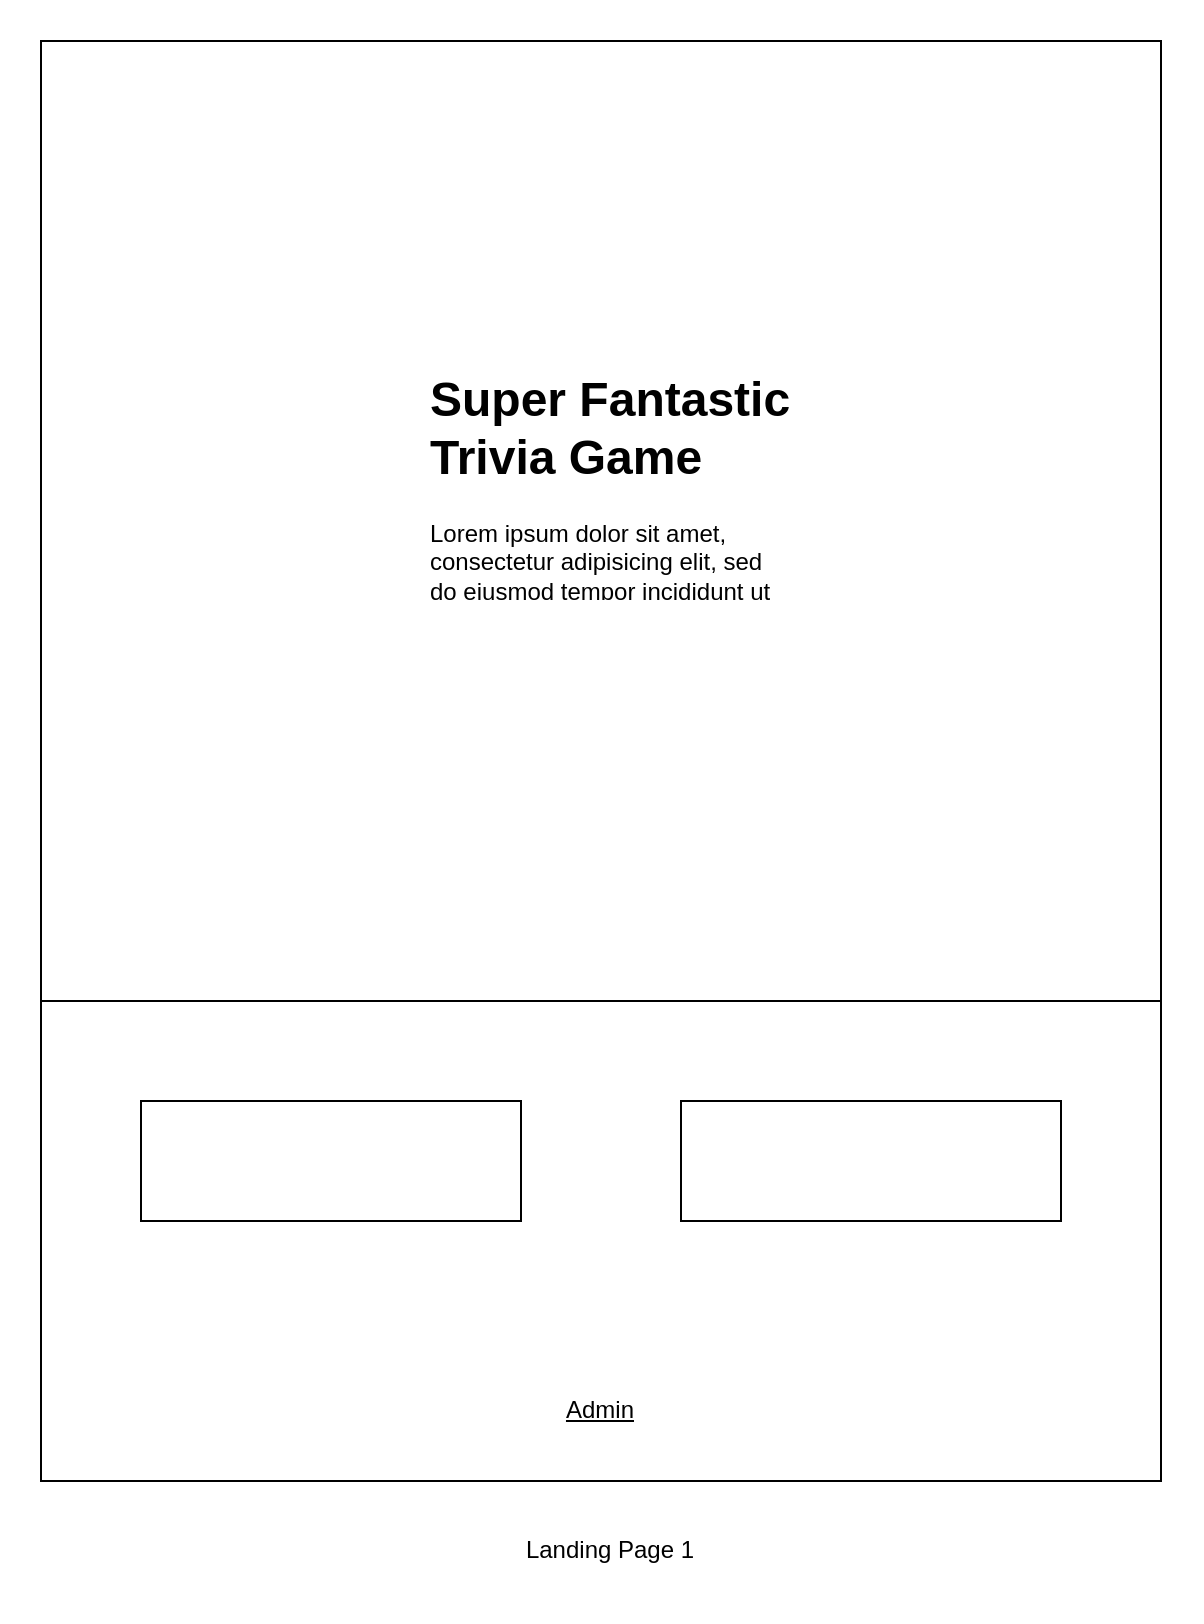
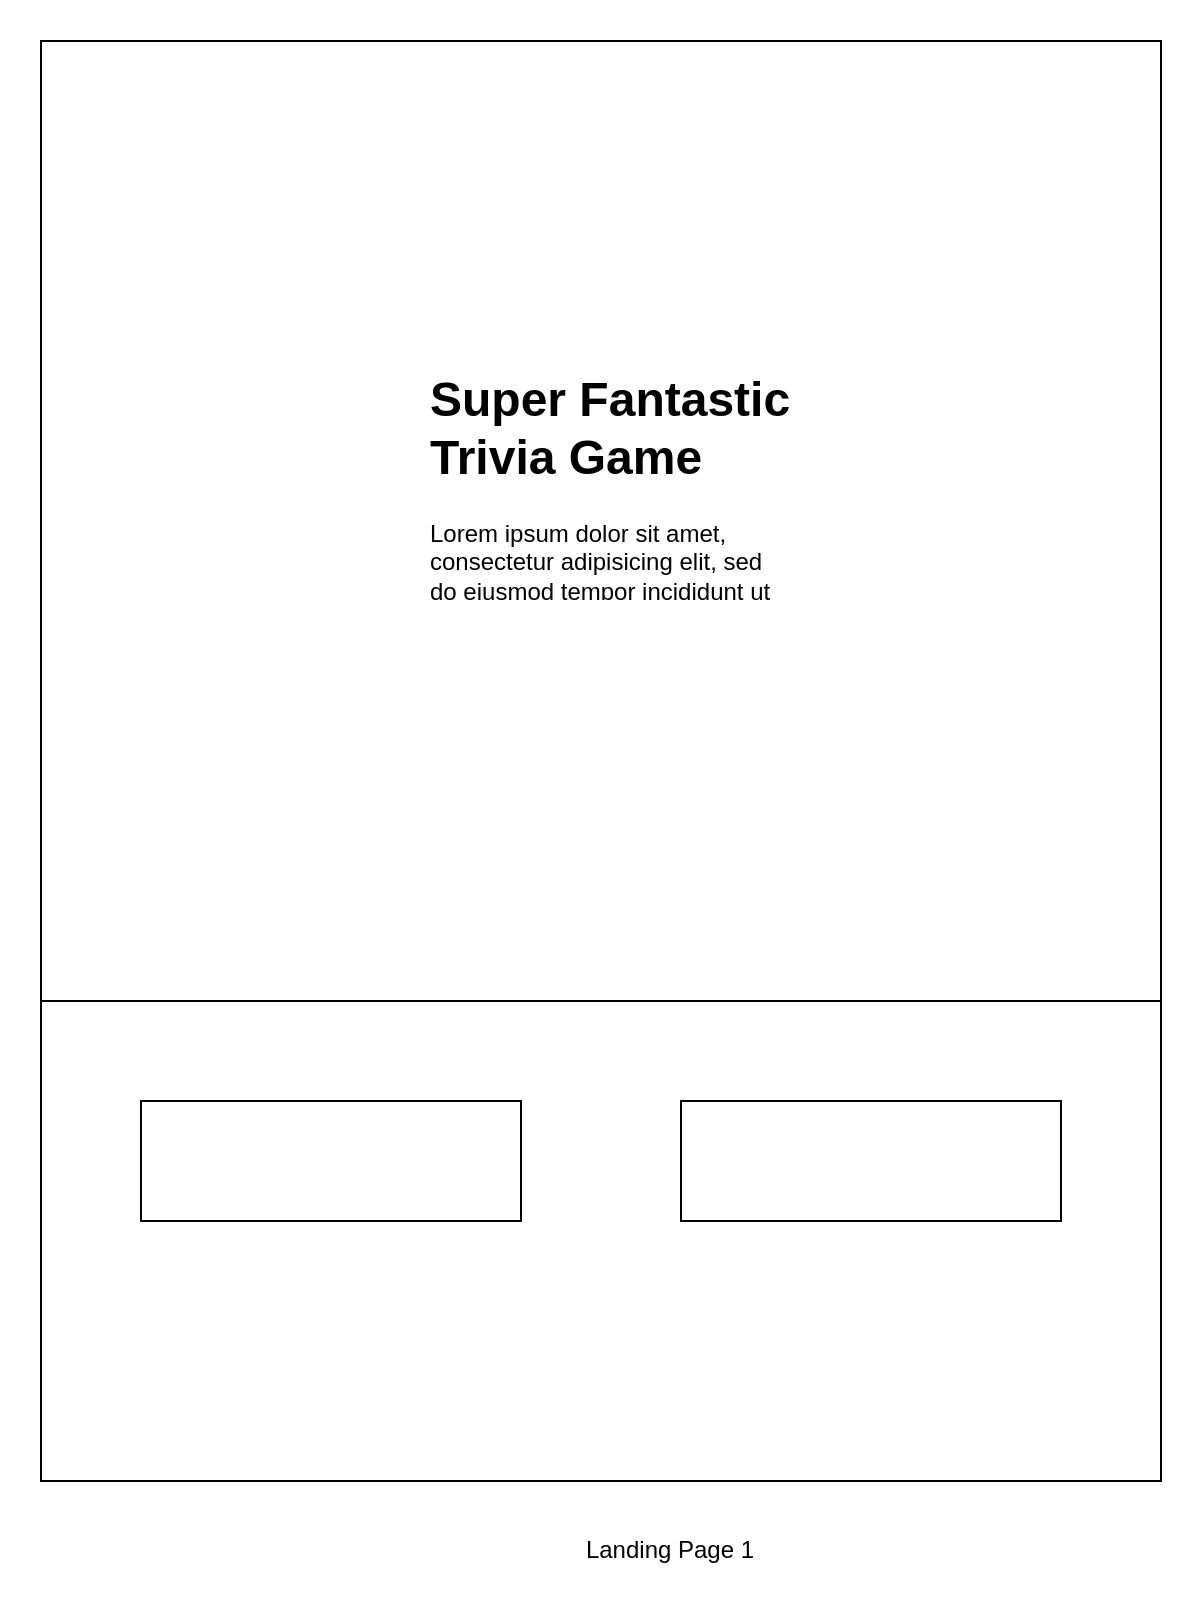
node "Admin": removed
node "Landing Page 1": moved (611, 1551) -> (671, 1551)
